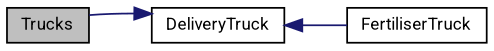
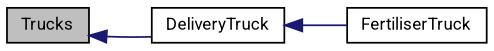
edge "Trucks" -> "DeliveryTruck": reversed
